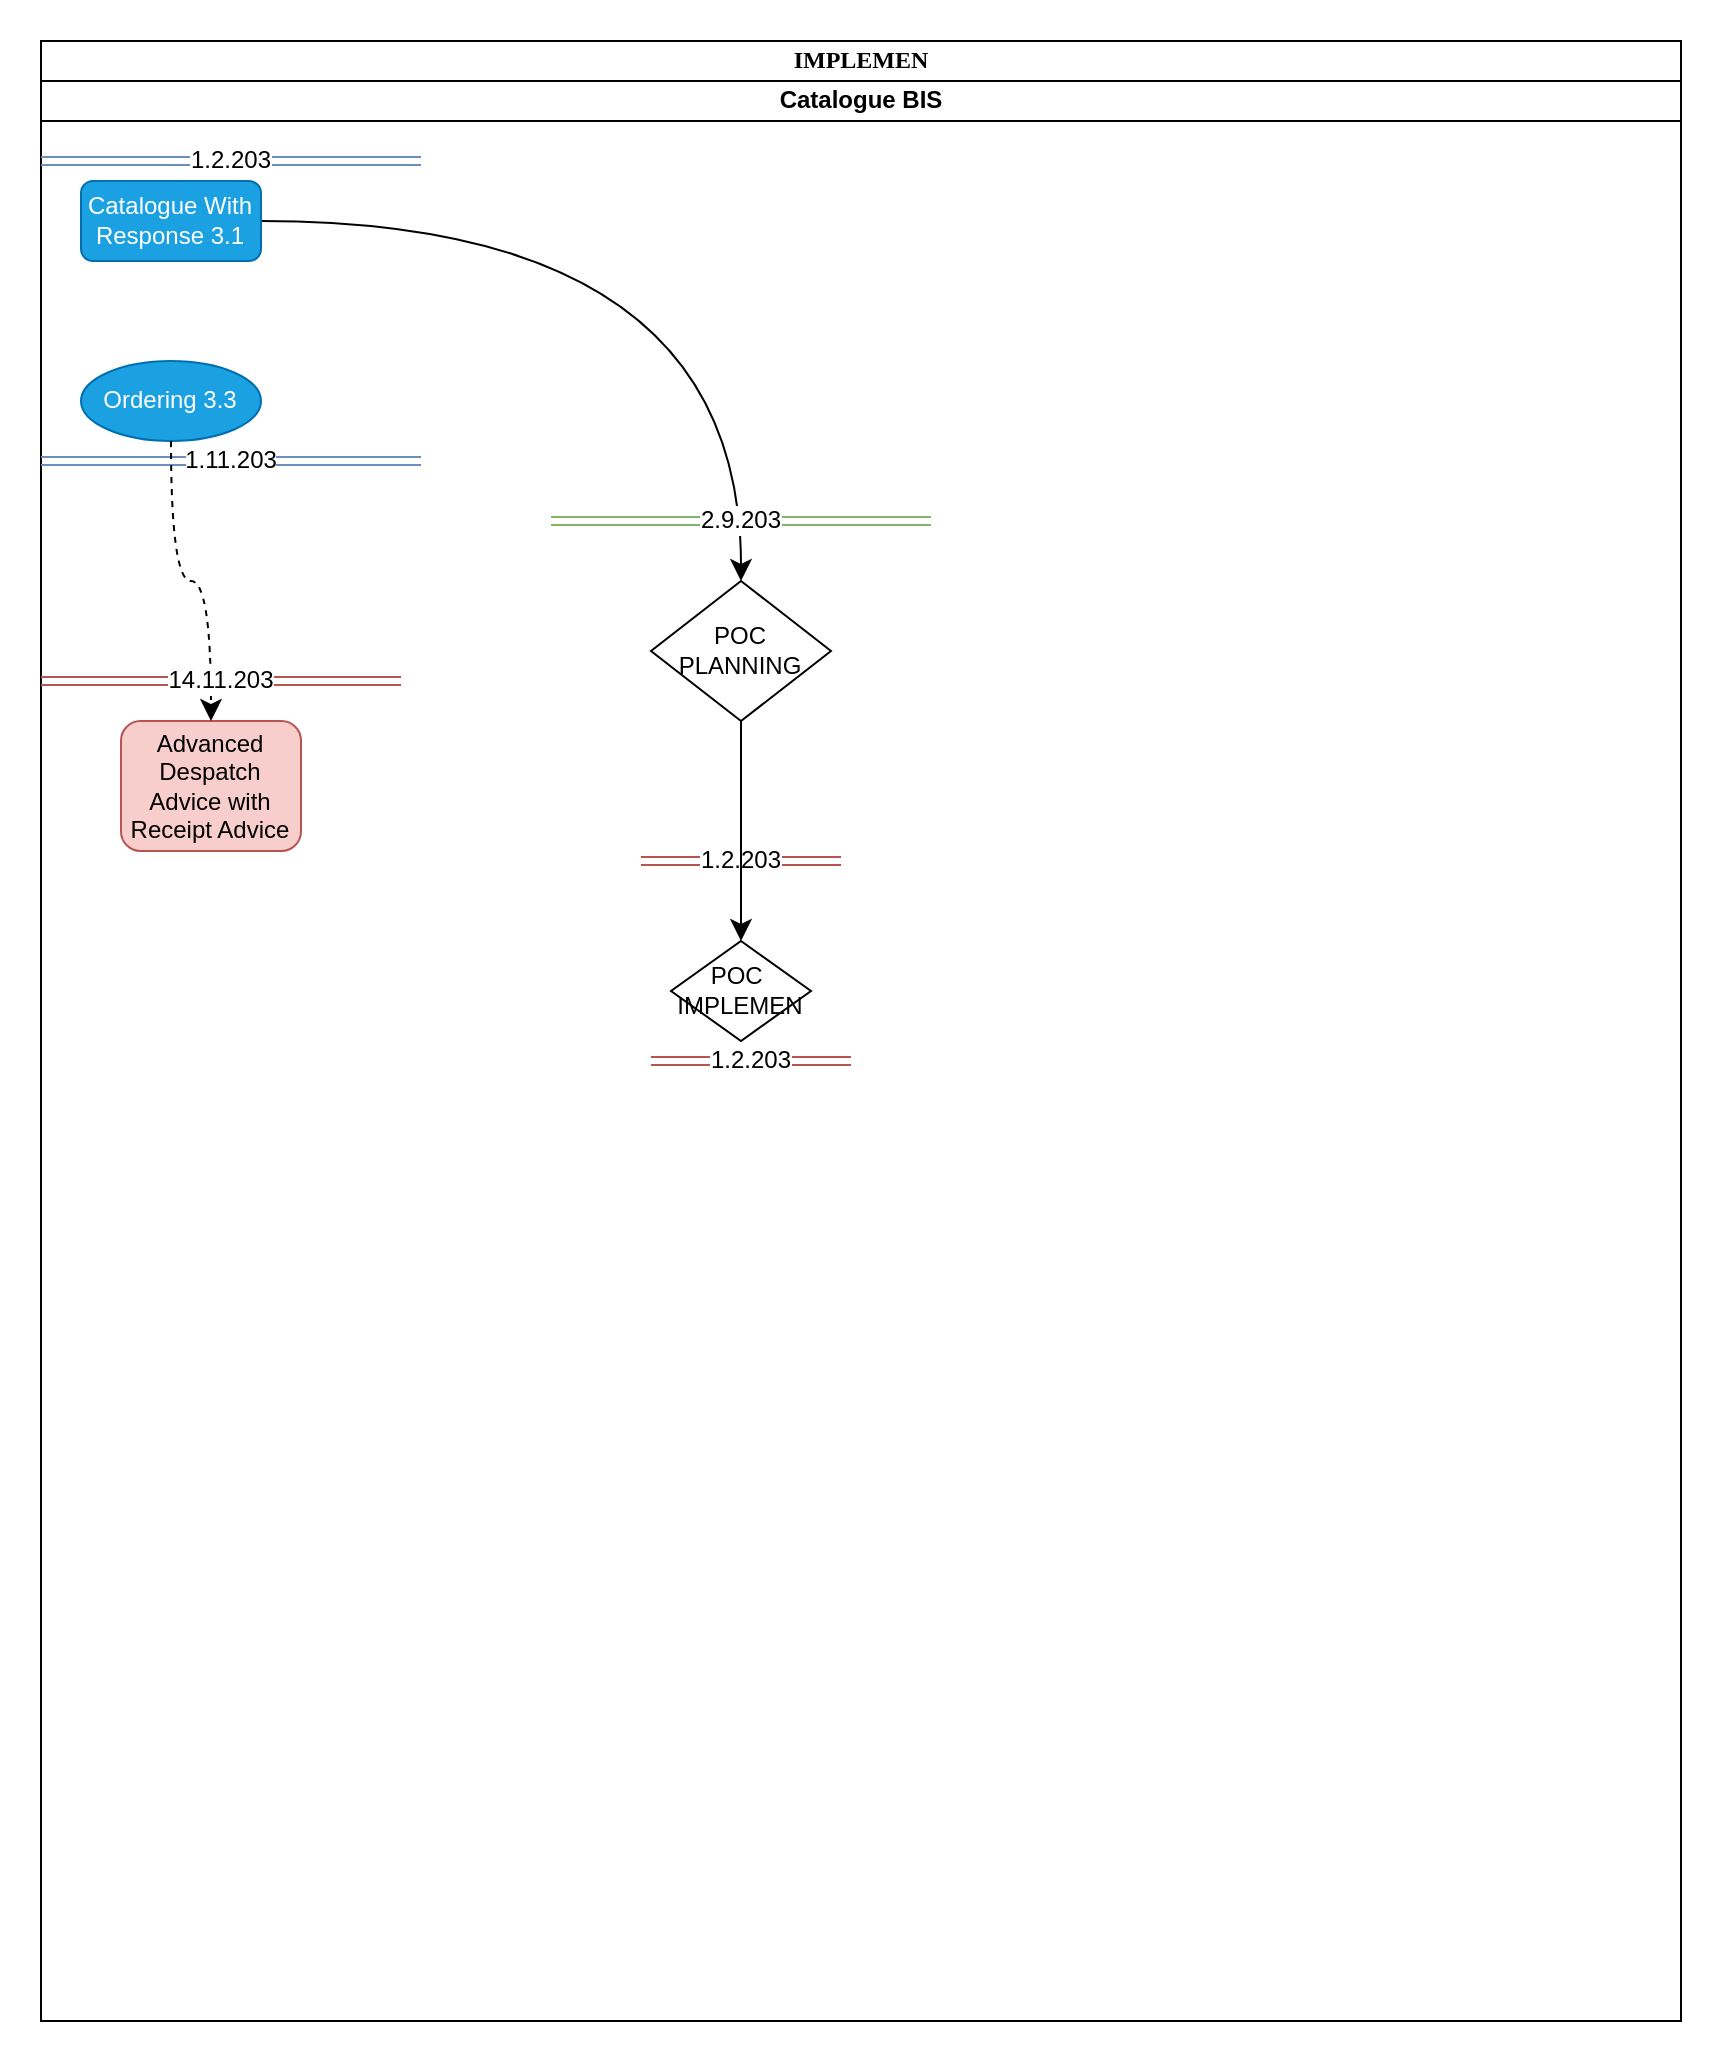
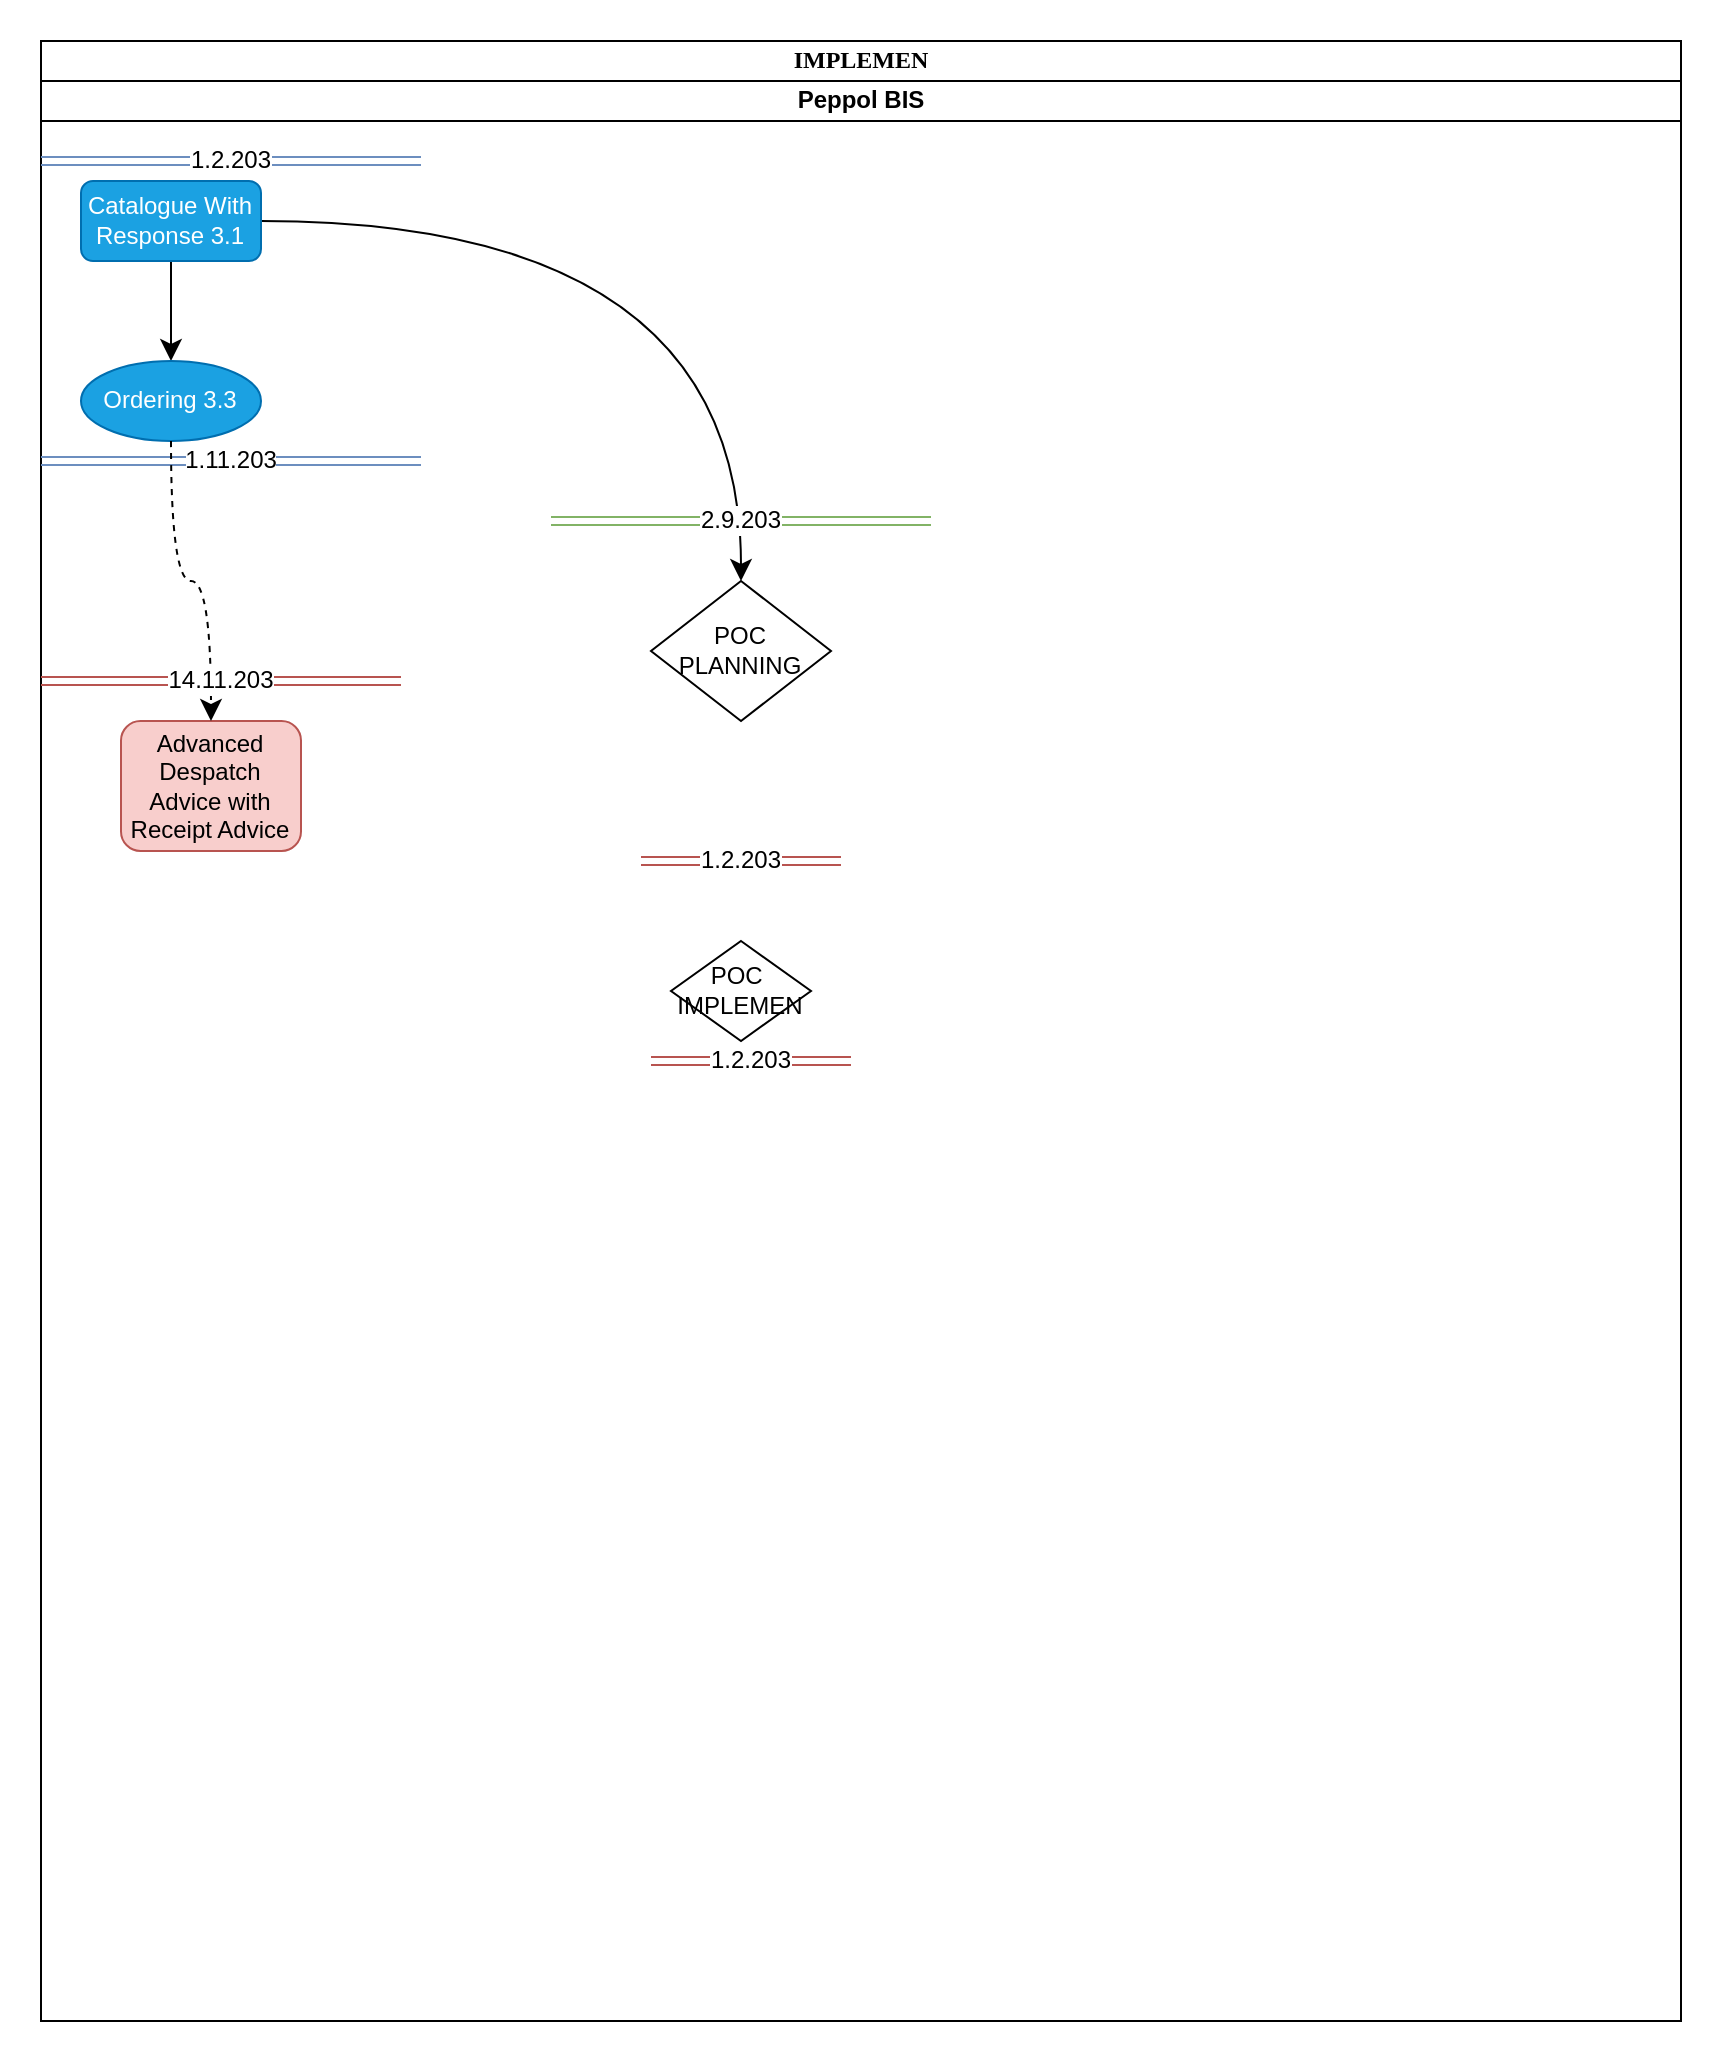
node "Catalogue BIS": label "Catalogue BIS" -> "Peppol BIS"
edge "Catalogue With Response 3.1" -> "Ordering 3.3": added
edge "POC PLANNING" -> "POC IMPLEMEN": removed
